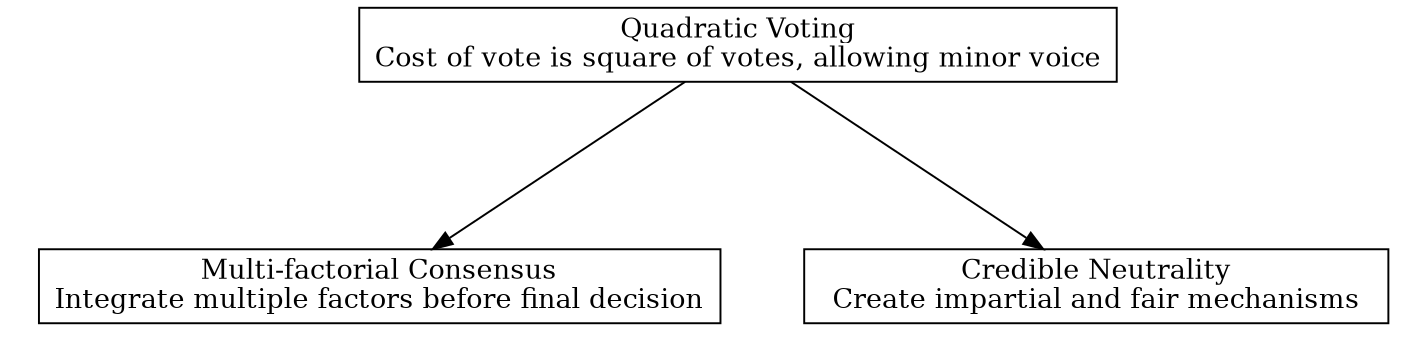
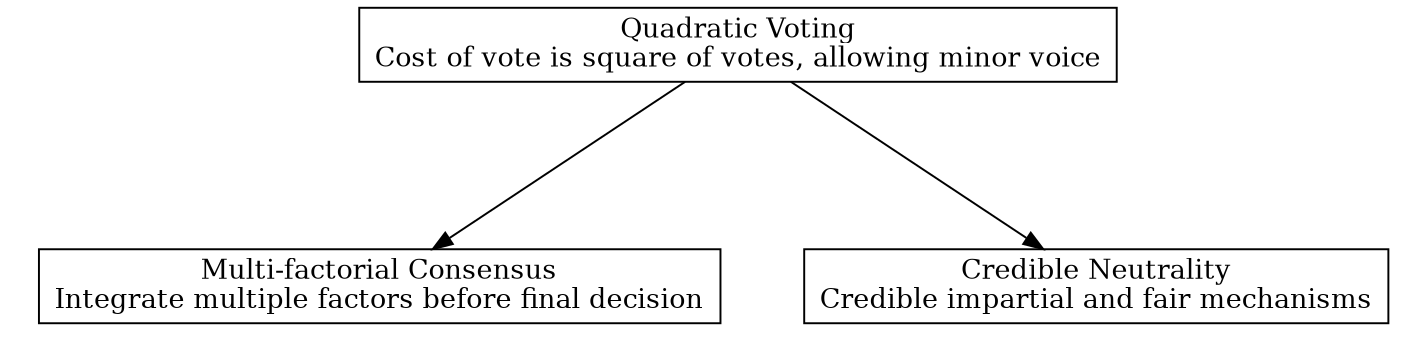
node "Credible Neutrality Create impartial and fair mechanisms": label "Credible Neutrality Create impartial and fair mechanisms" -> "Credible Neutrality Credible impartial and fair mechanisms"
